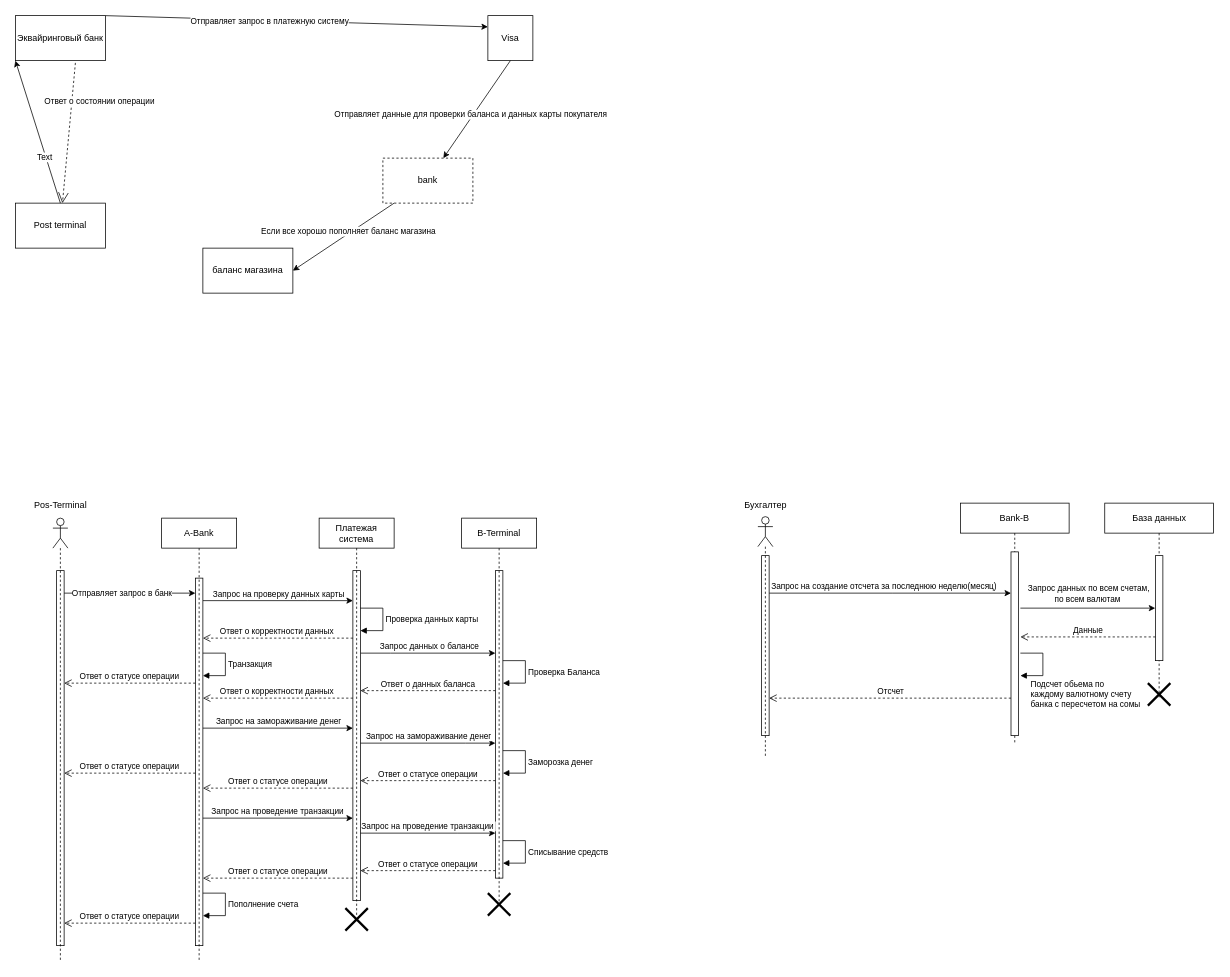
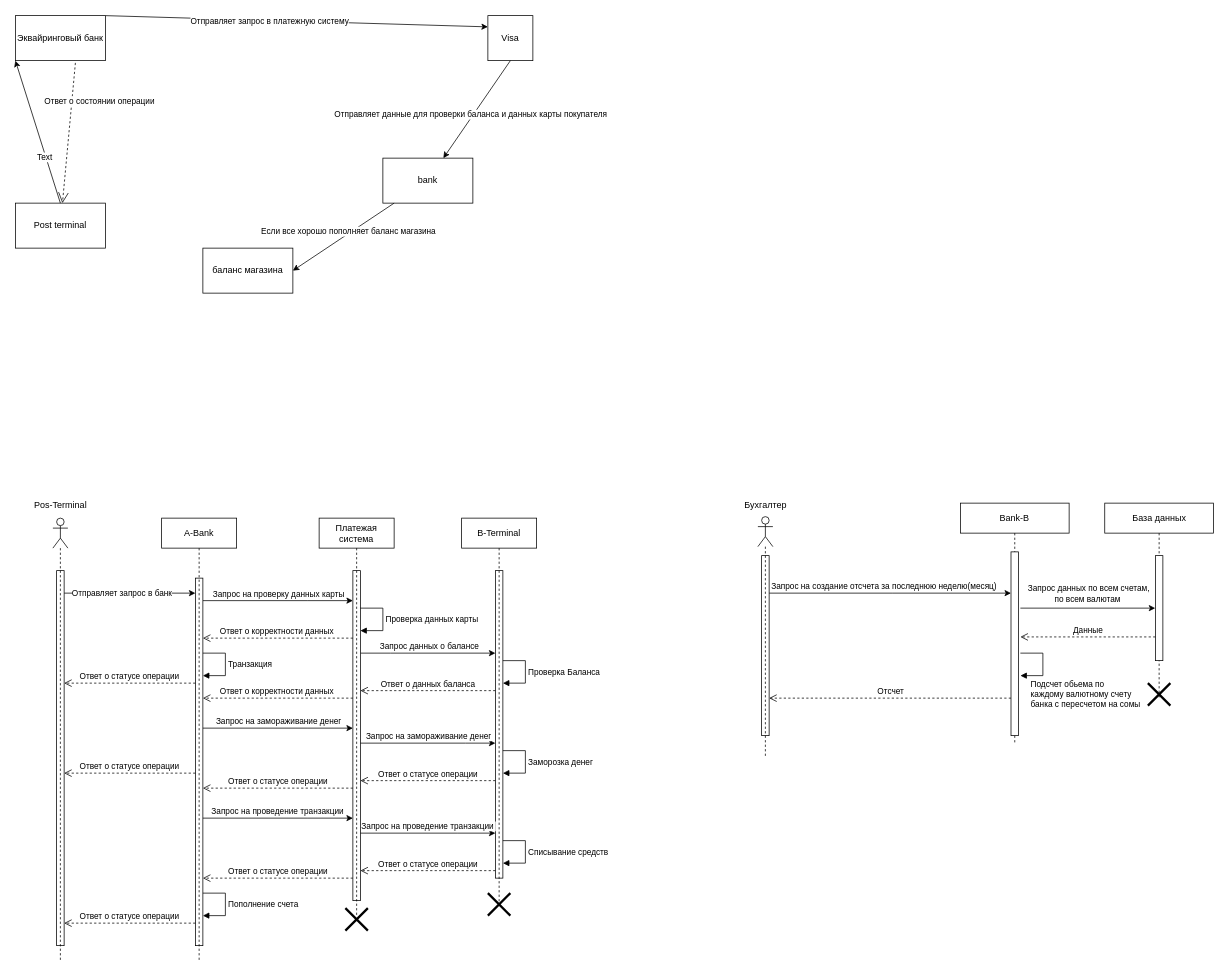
node "bank": style dashed -> solid
